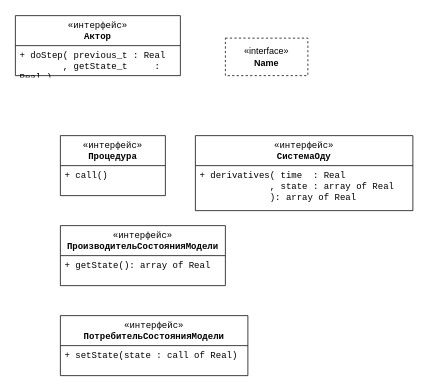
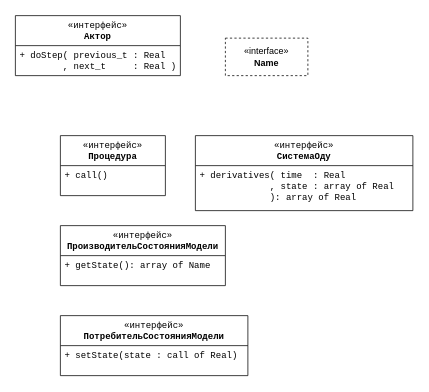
node "+ doStep( previous_t : Real , getState_t : Real )": label "+ doStep( previous_t : Real , getState_t : Real )" -> "+ doStep( previous_t : Real , next_t : Real )"
node "+ getState(): array of Real": label "+ getState(): array of Real" -> "+ getState(): array of Name"
